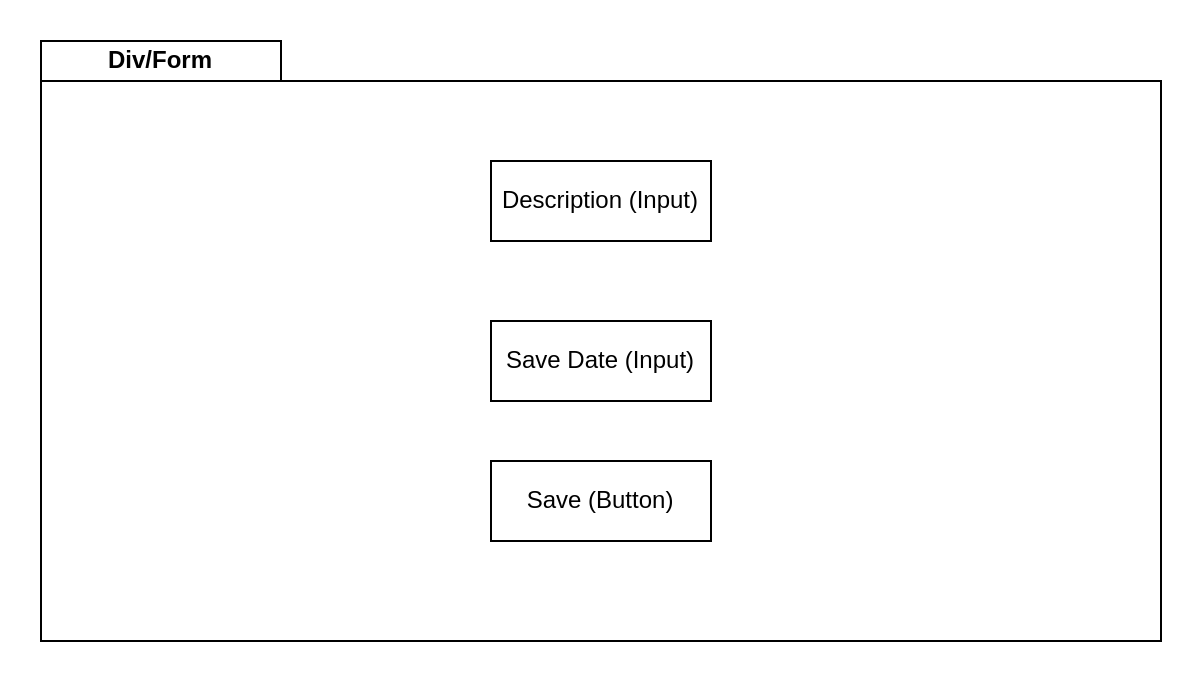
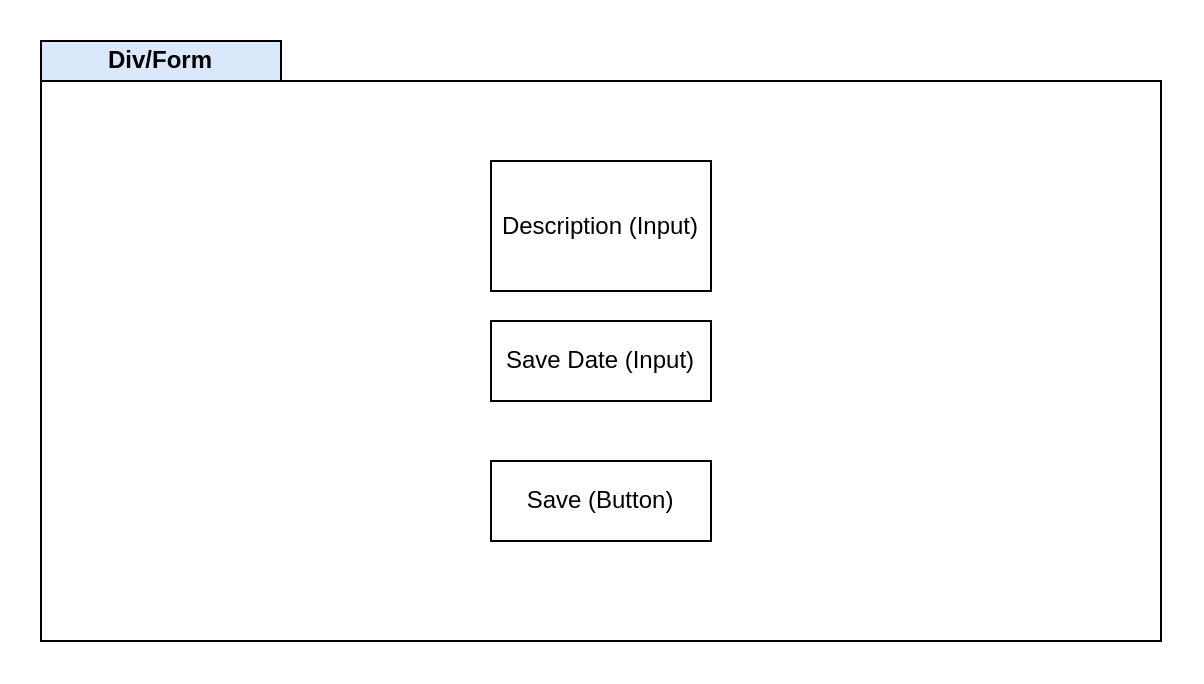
node "Div/Form": fillcolor #ffffff -> #dae8fc
node "Description (Input)": size 220x80 -> 220x130
